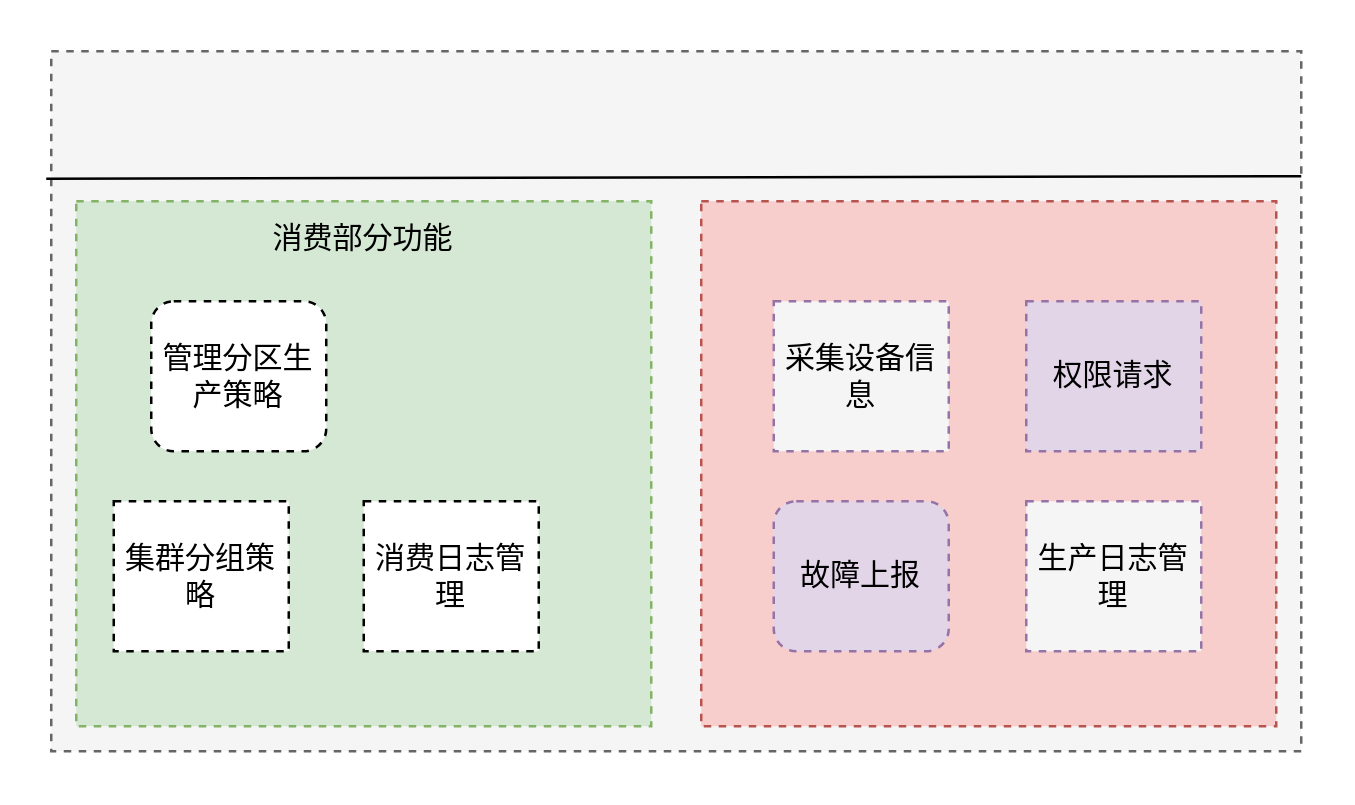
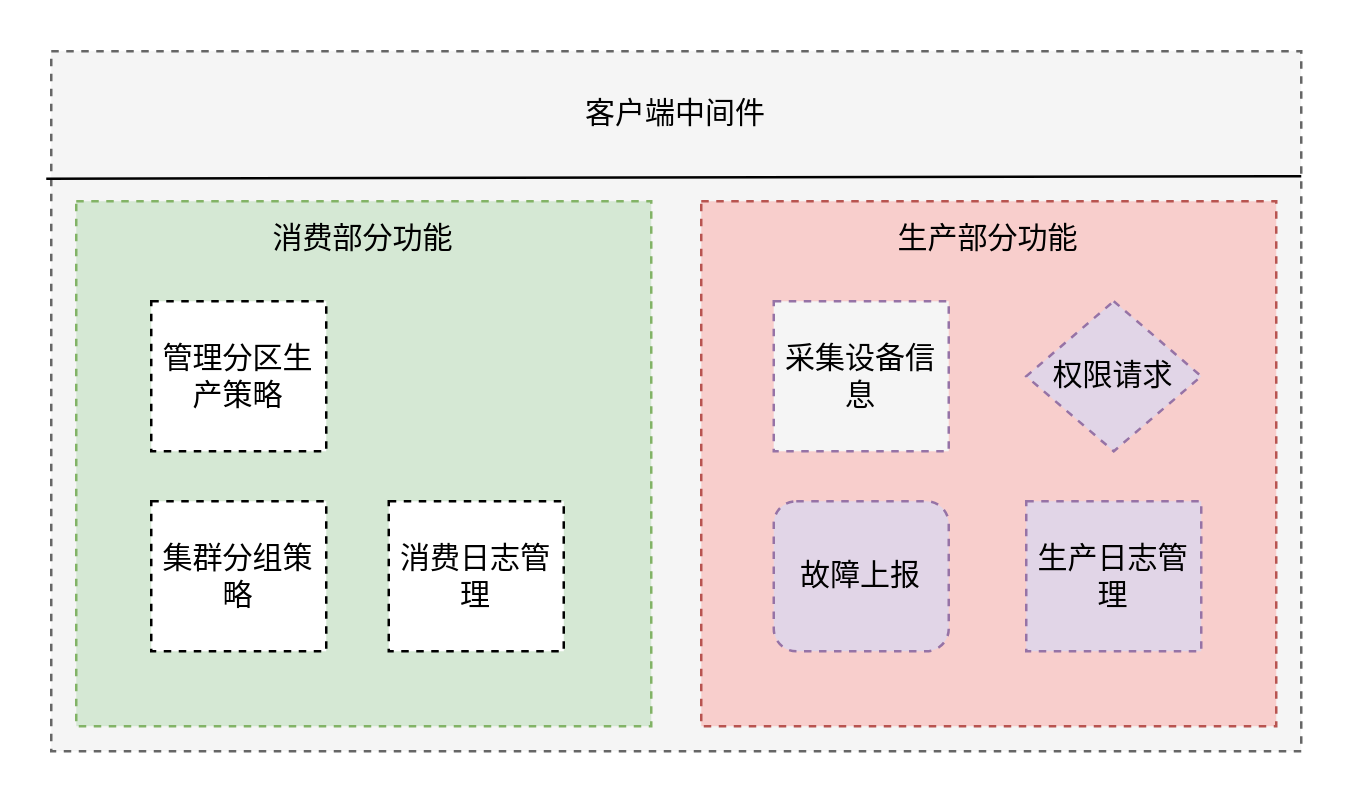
node "客户端中间件": added
node "生产部分功能": added
node "管理分区生产策略": shape rounded rectangle -> rectangle
node "权限请求": shape rectangle -> diamond
node "集群分组策略": moved (201, 576) -> (239, 576)
node "消费日志管理": moved (451, 576) -> (476, 576)
node "生产日志管理": fillcolor #f5f5f5 -> #e1d5e7
